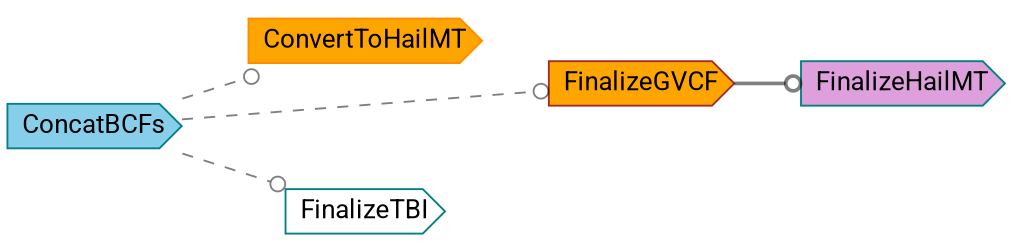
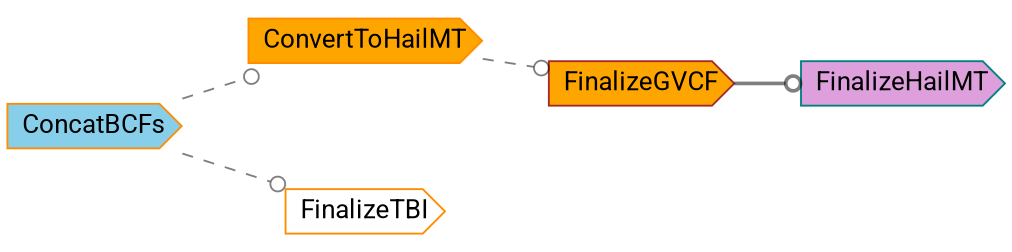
edge "ConcatBCFs" -> "FinalizeGVCF": now "ConvertToHailMT" -> "FinalizeGVCF"
node "ConcatBCFs": color teal -> darkorange
node "FinalizeTBI": color teal -> darkorange
